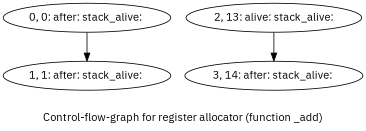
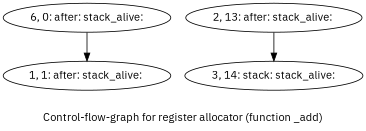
node "0, 0: after: stack_alive:": label "0, 0: after: stack_alive:" -> "6, 0: after: stack_alive:"
node "2, 13: alive: stack_alive:": label "2, 13: alive: stack_alive:" -> "2, 13: after: stack_alive:"
node "3, 14: after: stack_alive:": label "3, 14: after: stack_alive:" -> "3, 14: stack: stack_alive:"
